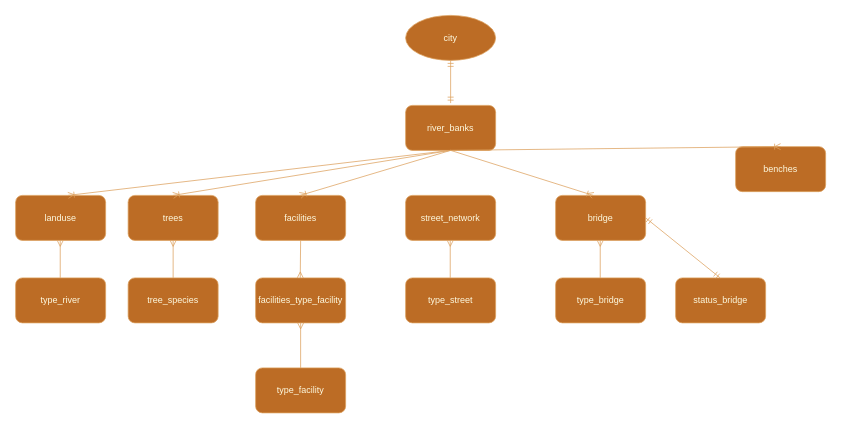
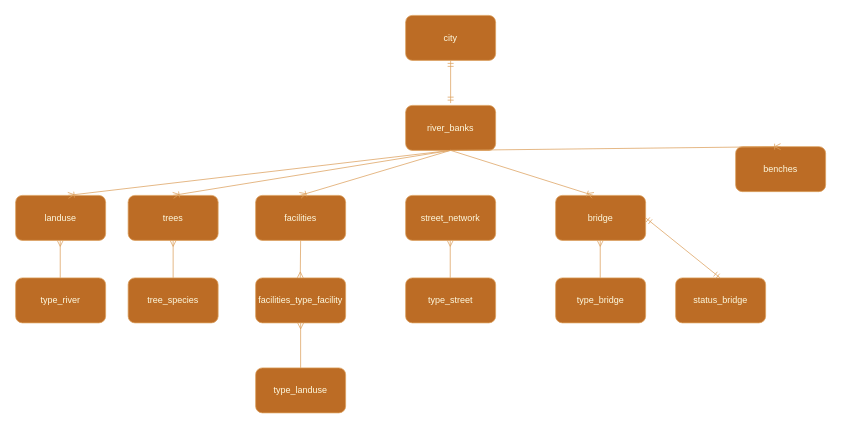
node "city": shape ellipse -> rounded rectangle
node "type_facility": label "type_facility" -> "type_landuse"
